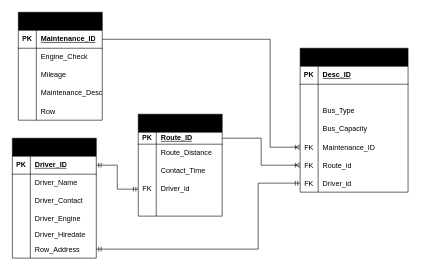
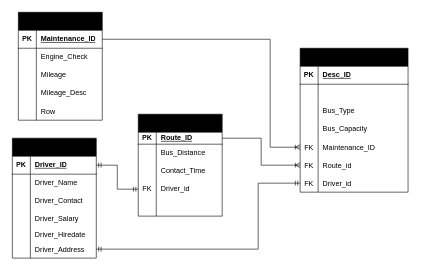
node "Maintenance_Desc": label "Maintenance_Desc" -> "Mileage_Desc"
node "Route_Distance": label "Route_Distance" -> "Bus_Distance"
node "Driver_Engine": label "Driver_Engine" -> "Driver_Salary"
node "Row_Address": label "Row_Address" -> "Driver_Address"
